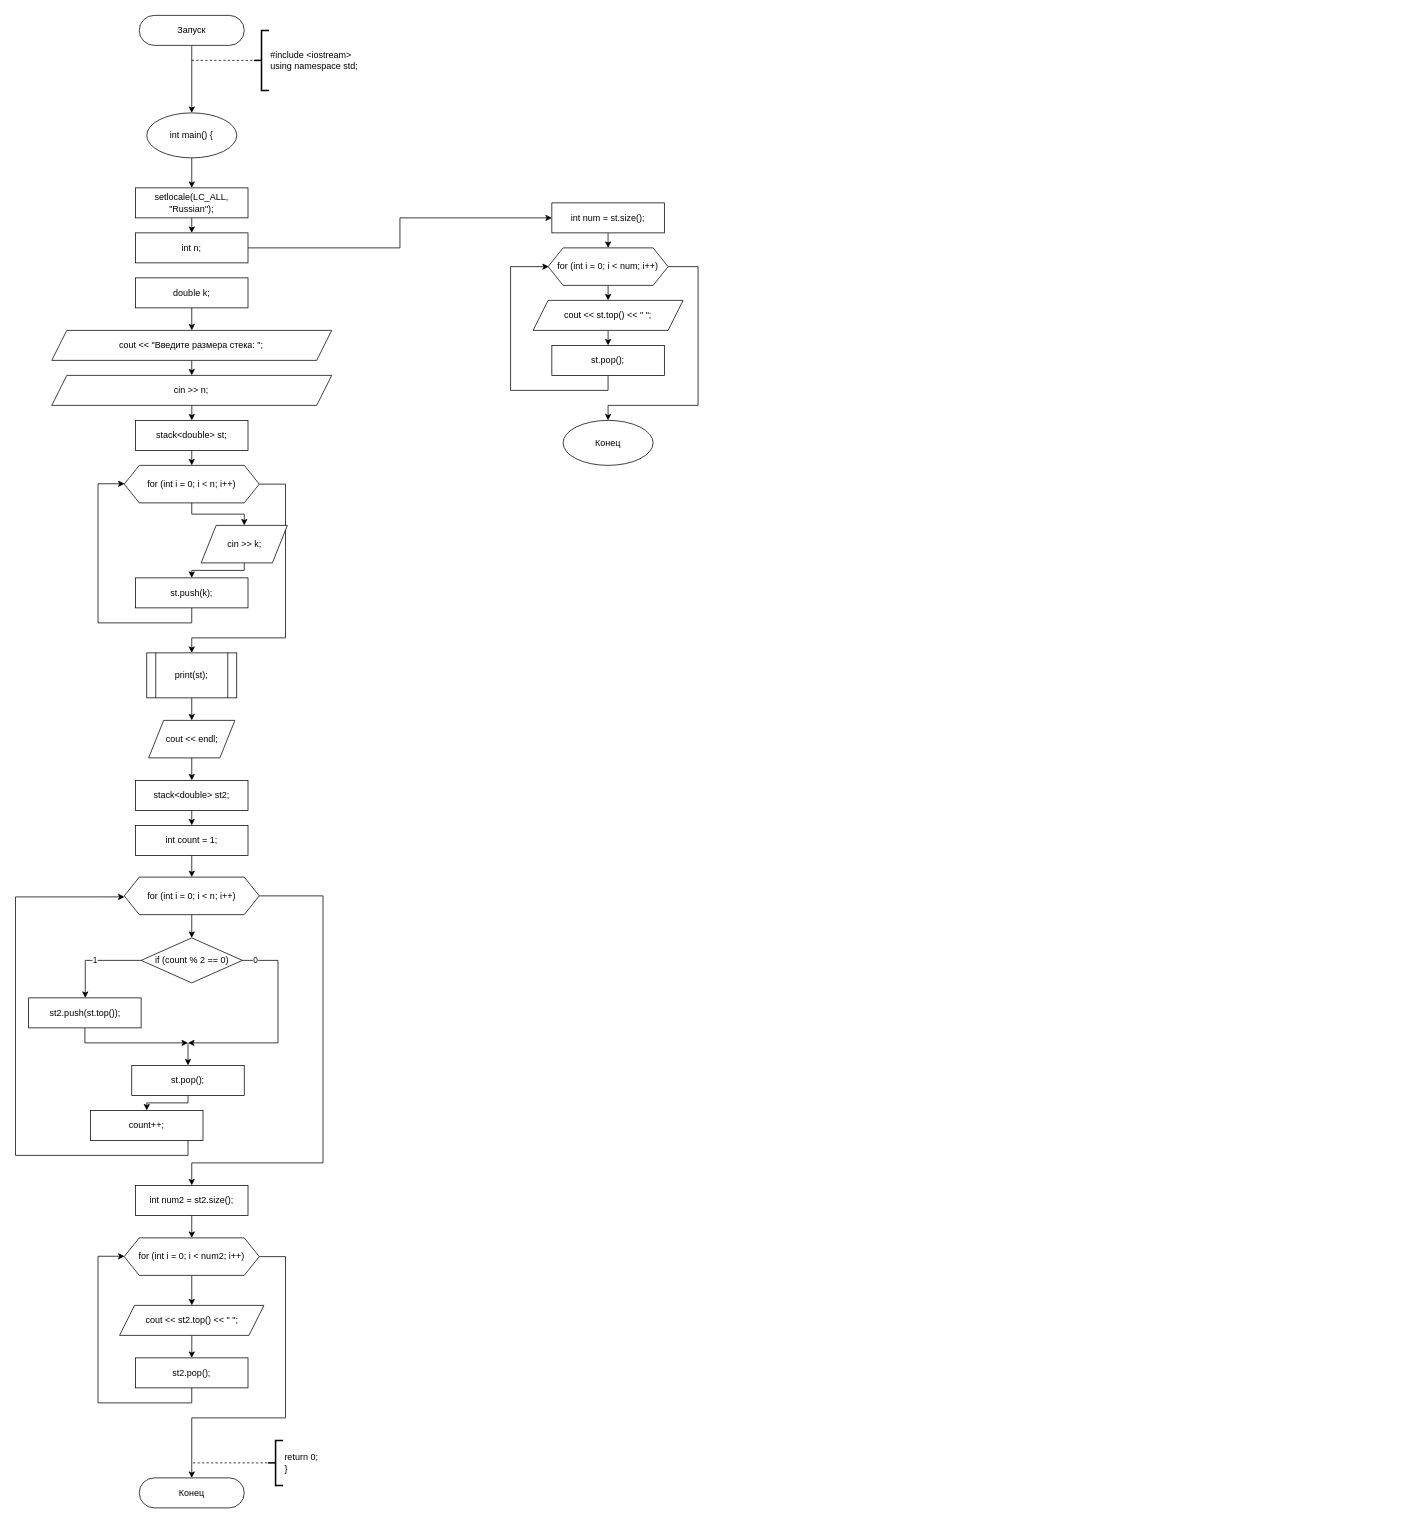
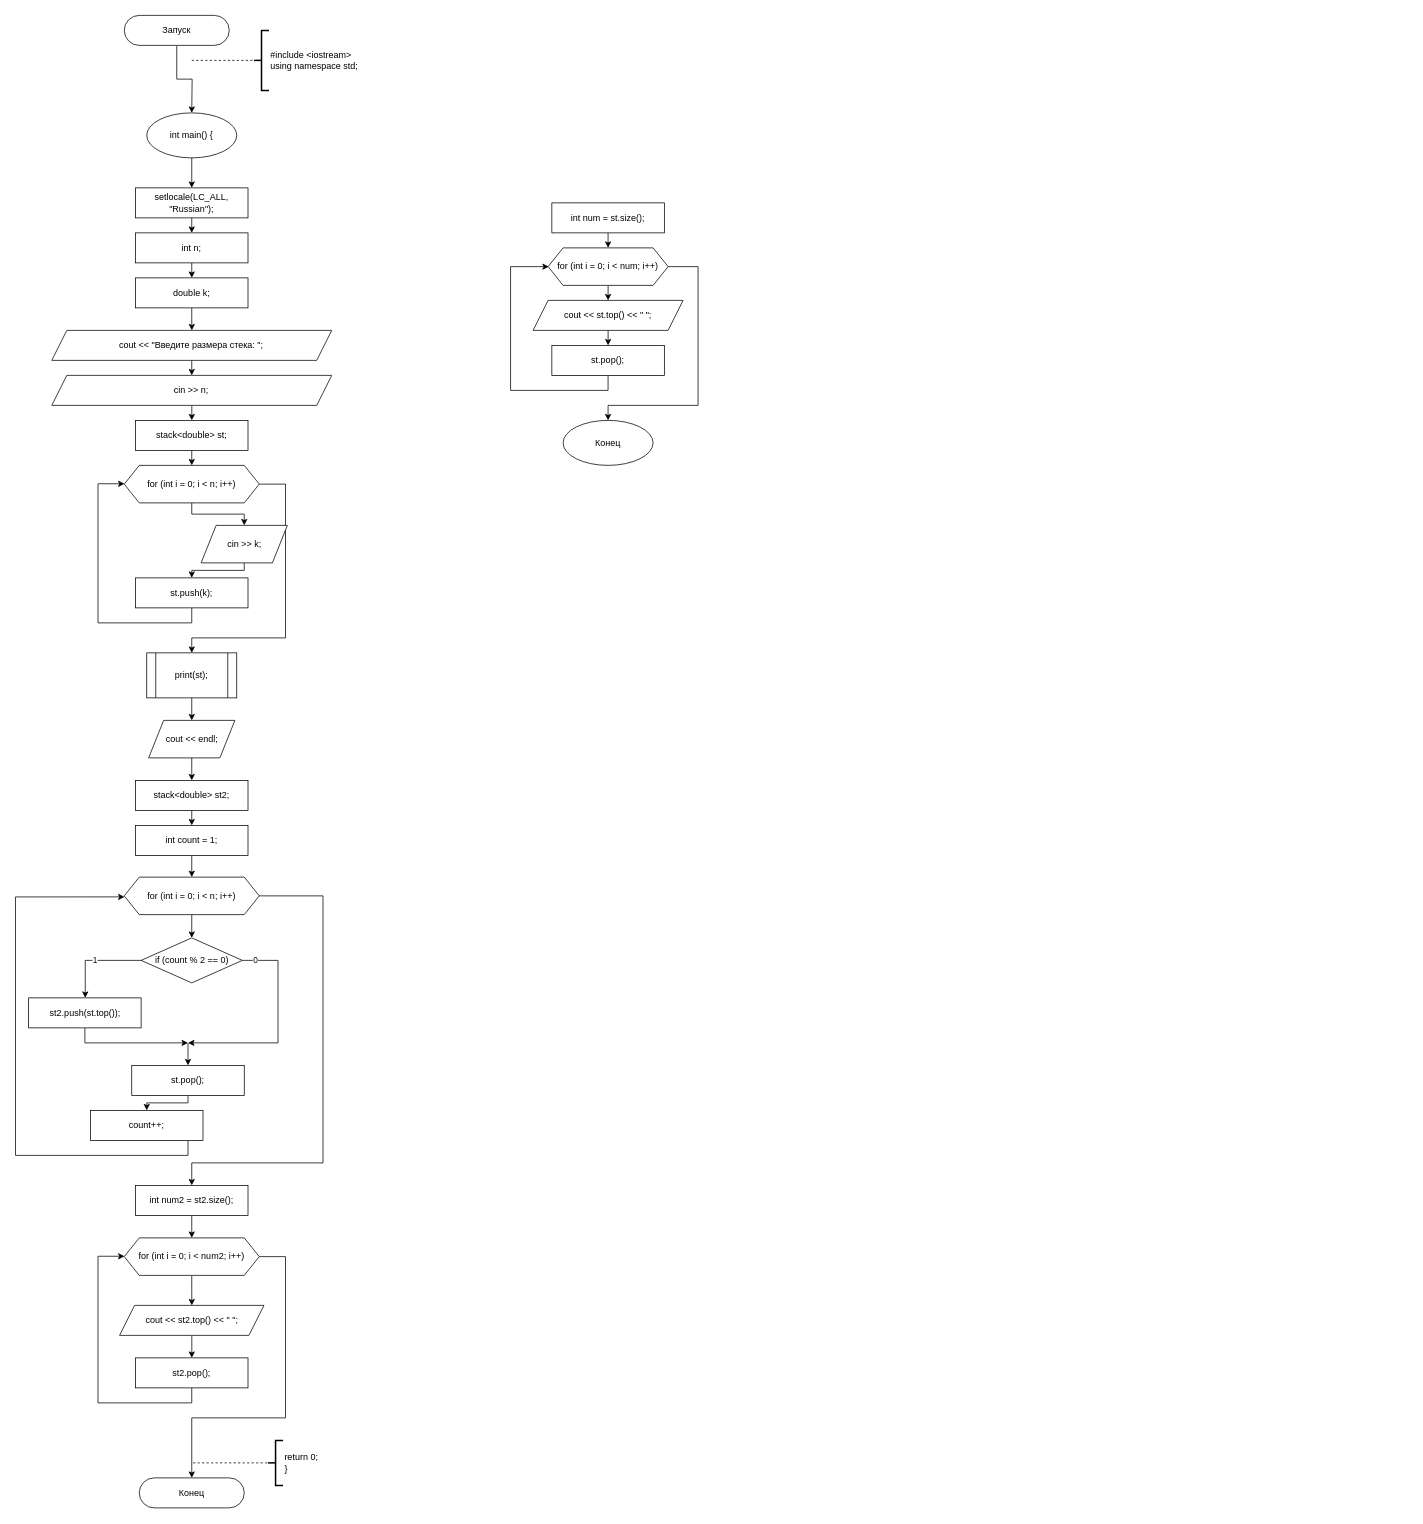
node "Запуск": moved (192, 30) -> (177, 30)
edge "int n;" -> "int num = st.size();": now "int n;" -> "double k;"
